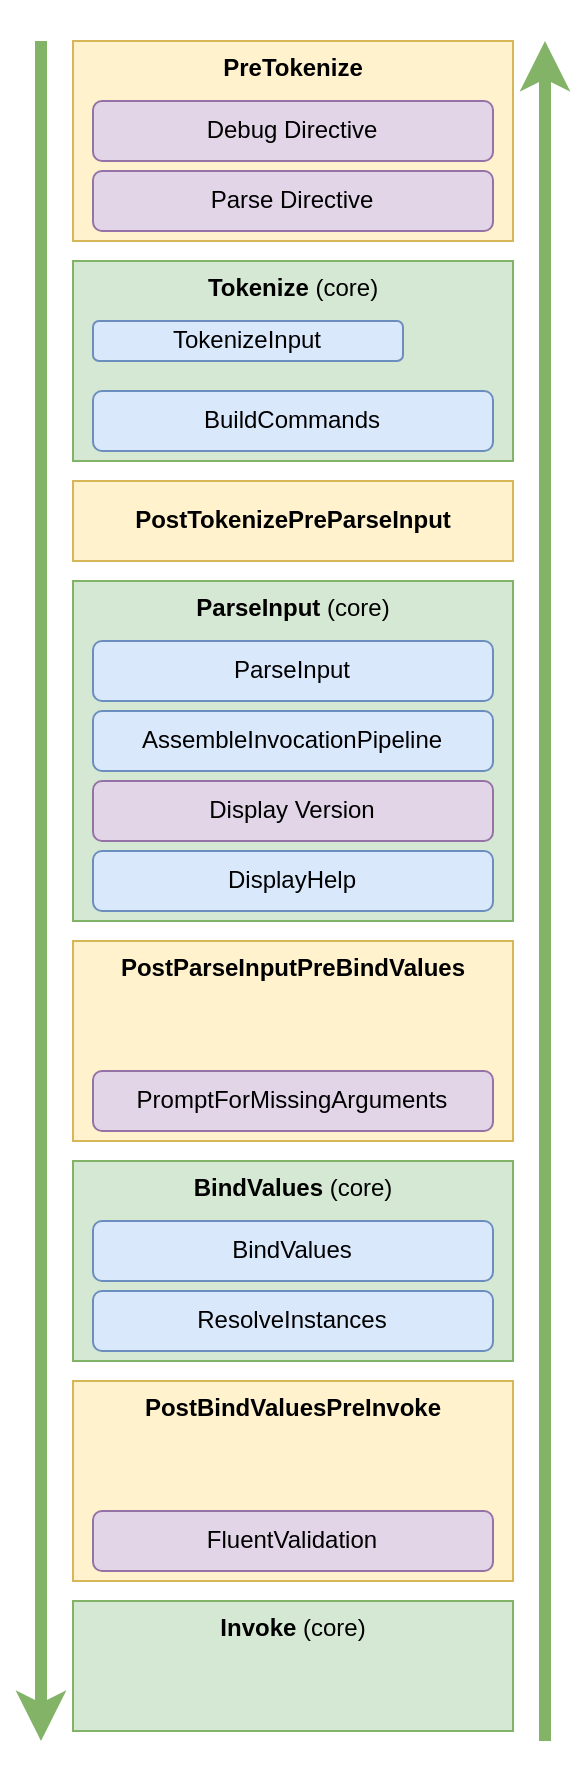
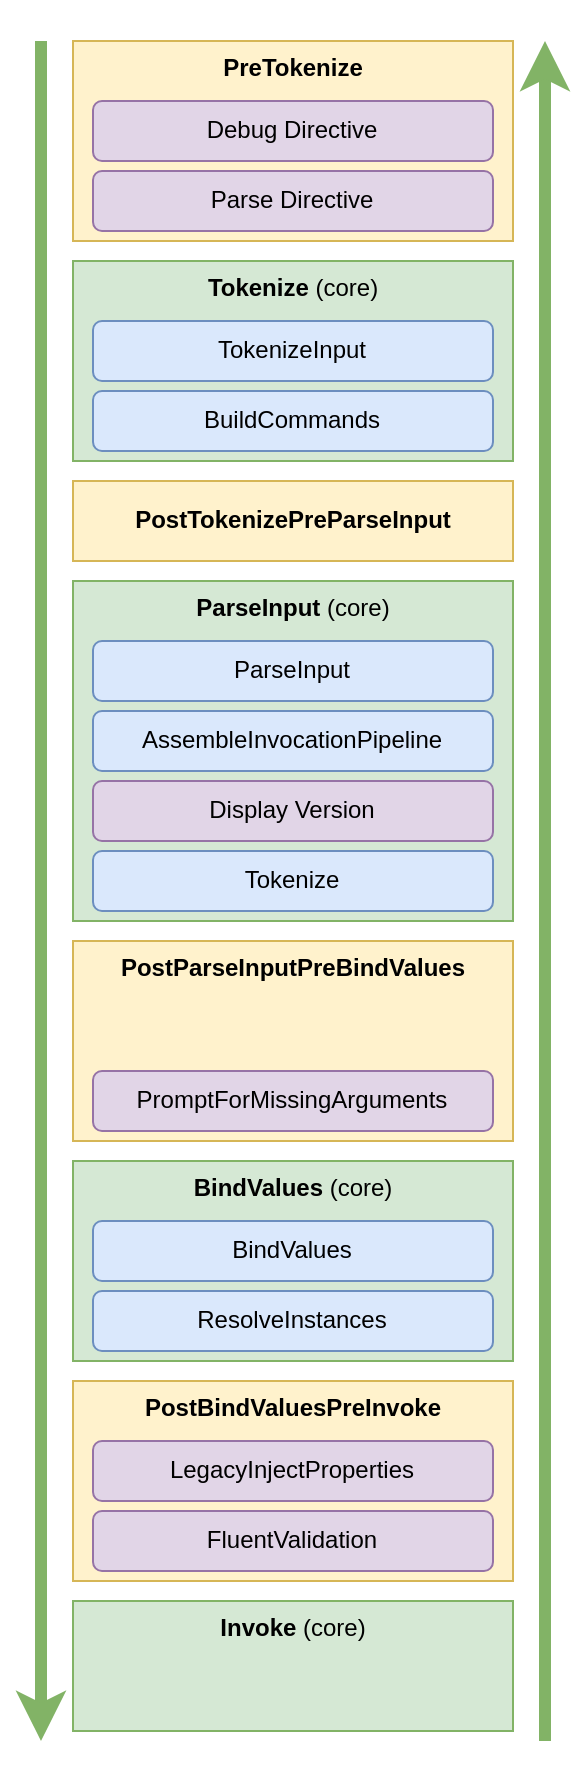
node "TokenizeInput": size 310x40 -> 400x60
node "DisplayHelp": label "DisplayHelp" -> "Tokenize"
node "LegacyInjectProperties": added
